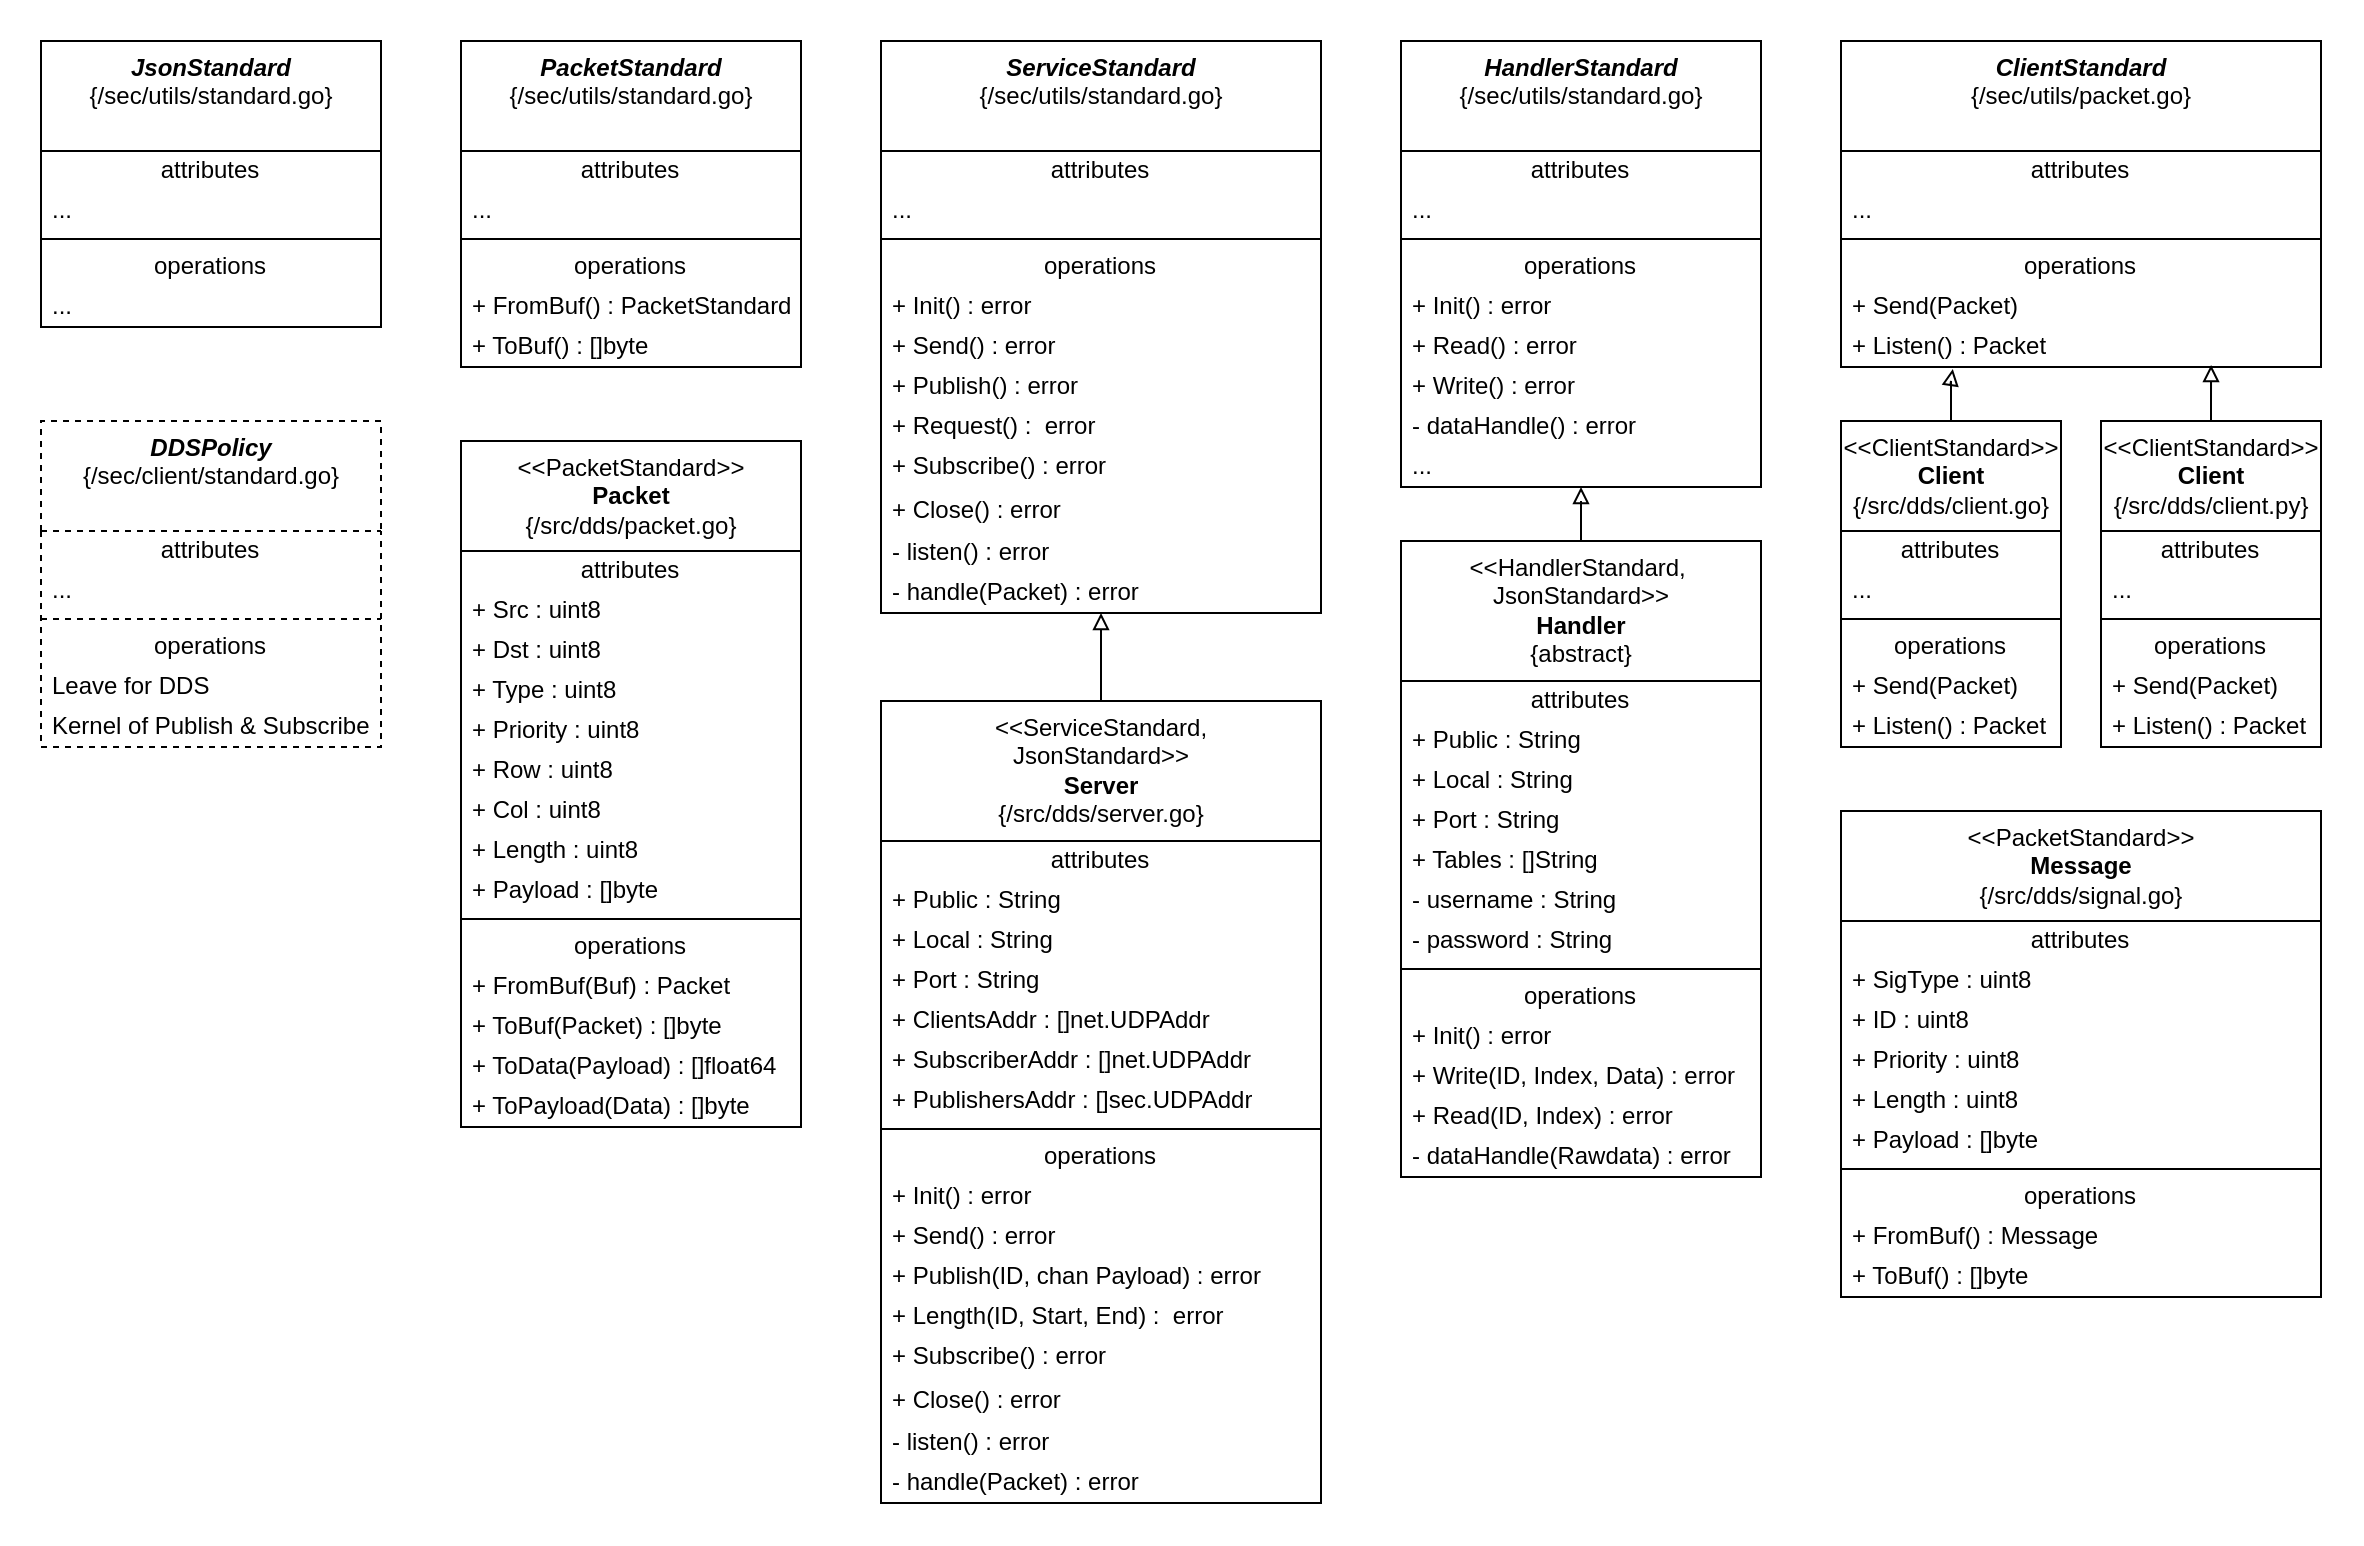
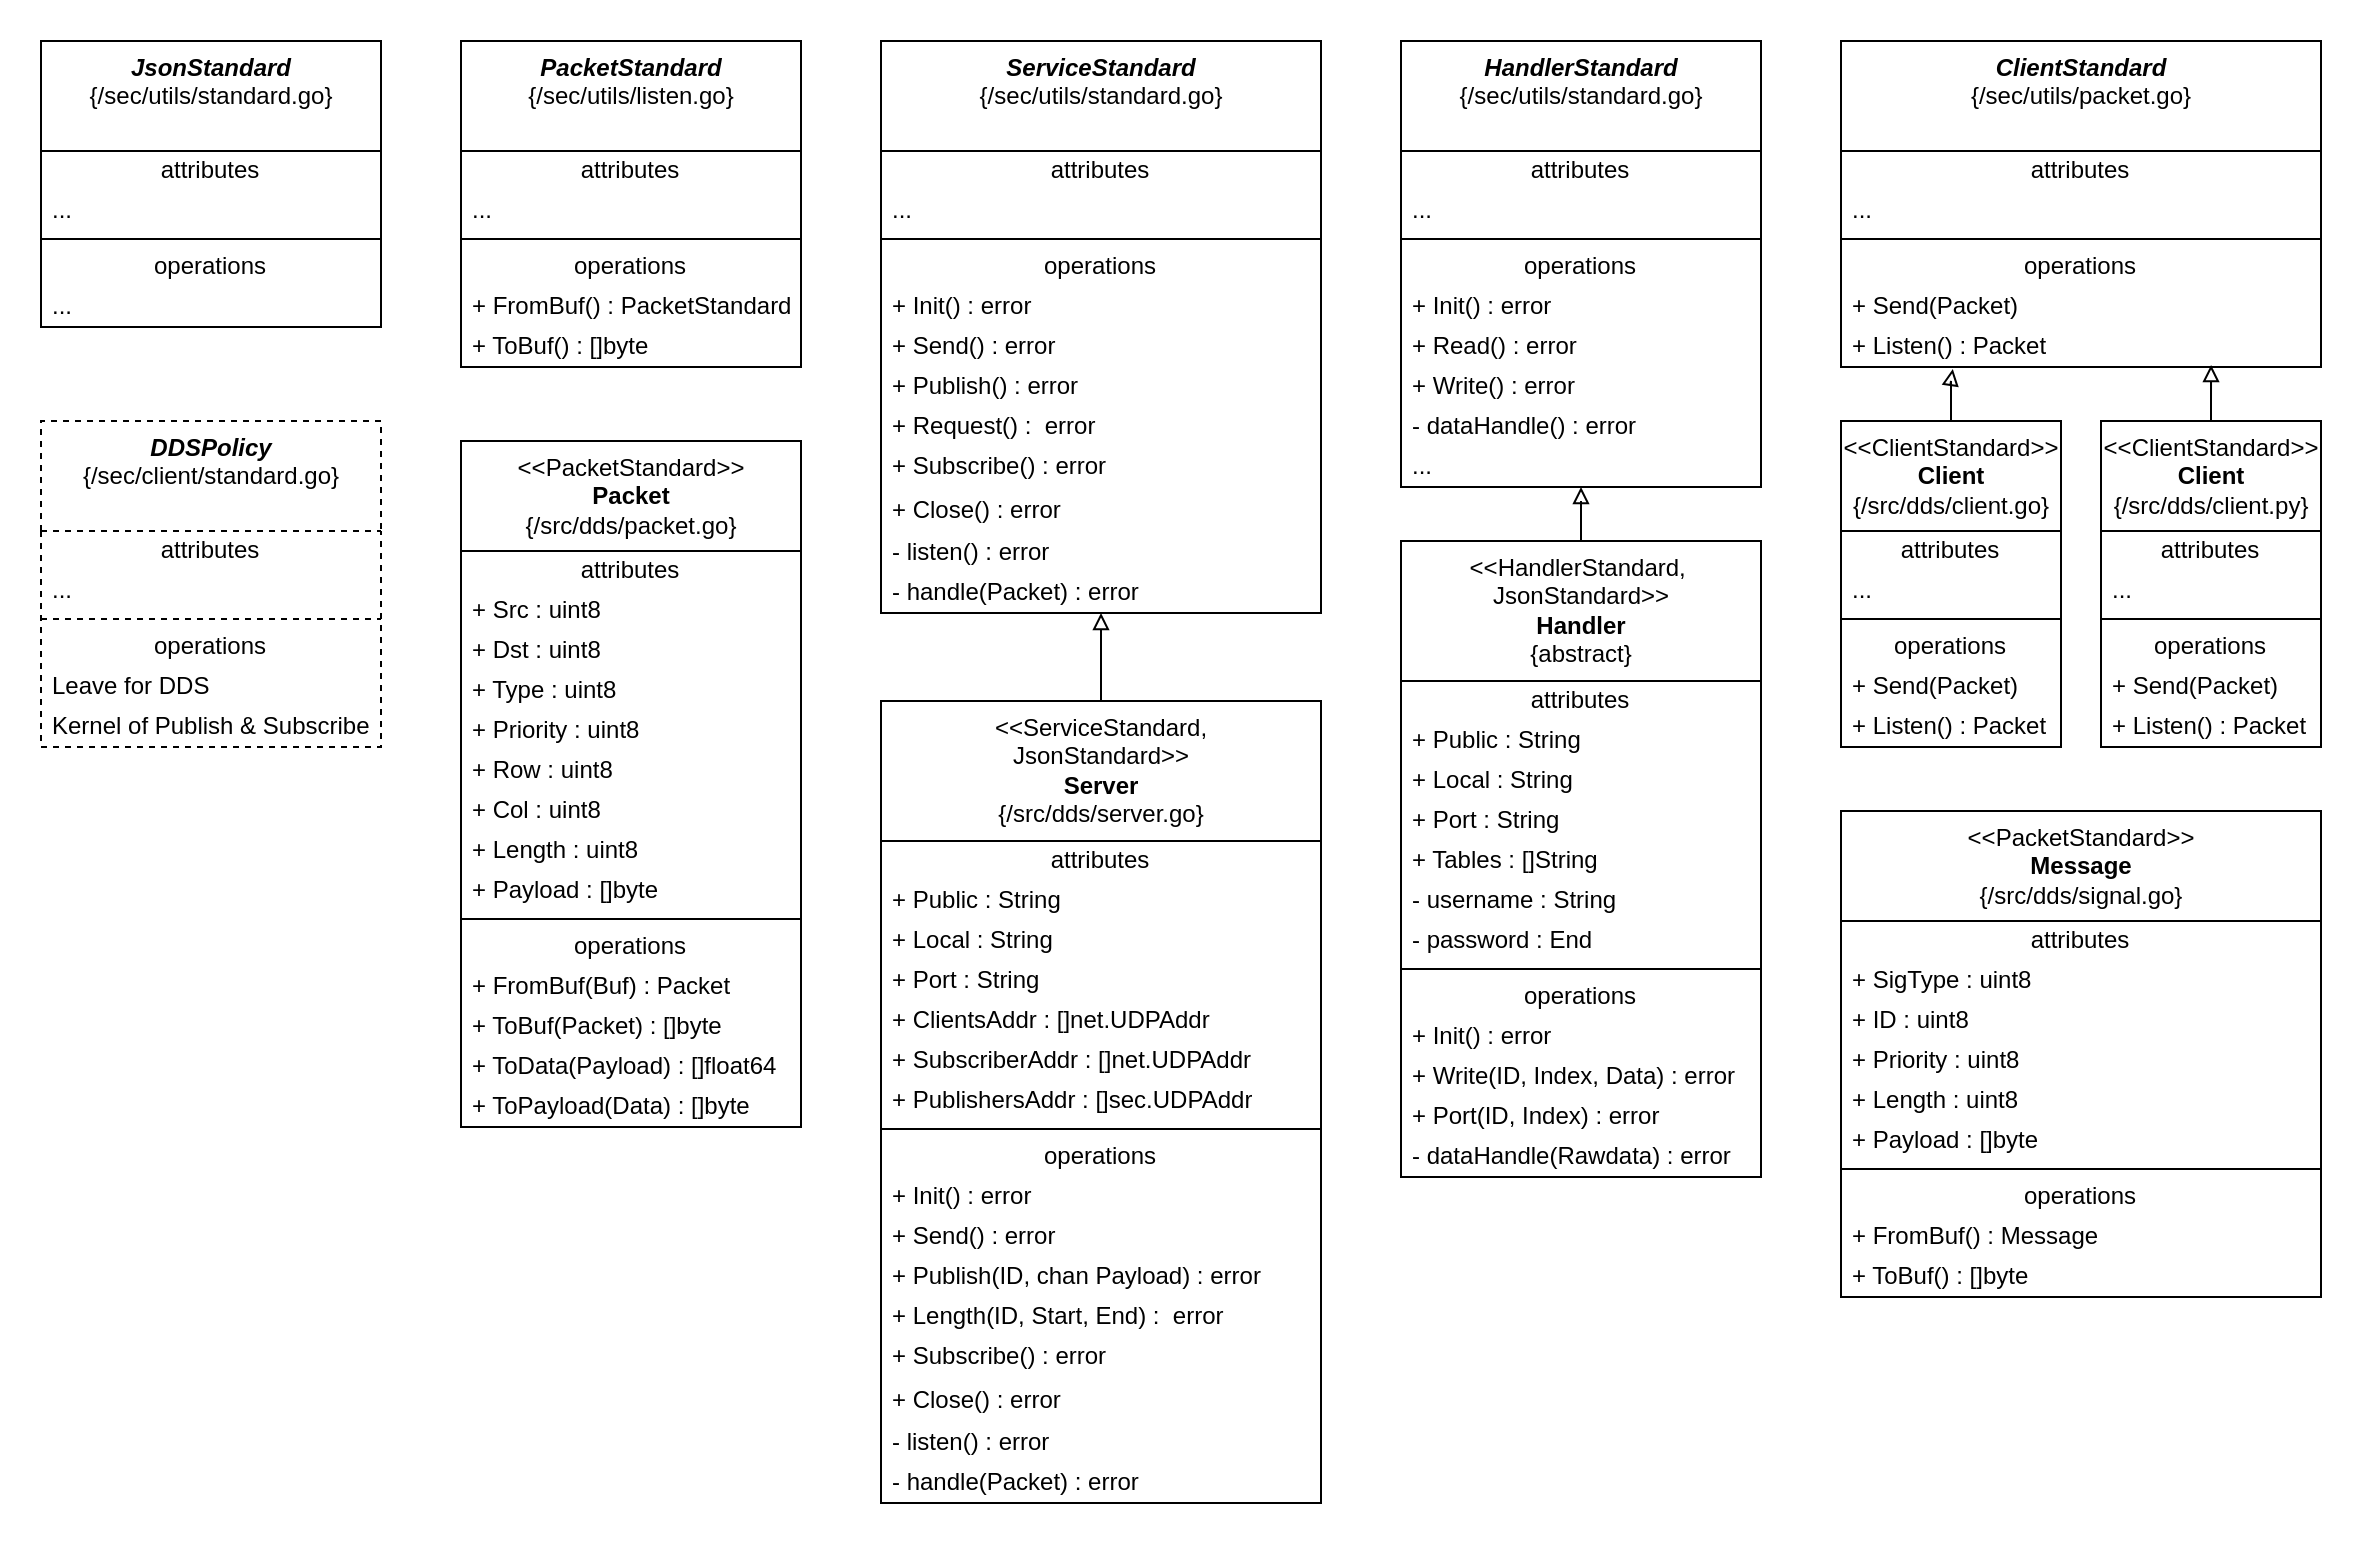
node "PacketStandard {/sec/utils/standard.go}": label "PacketStandard {/sec/utils/standard.go}" -> "PacketStandard {/sec/utils/listen.go}"
node "- password : String": label "- password : String" -> "- password : End"
node "+ Read(ID, Index) : error": label "+ Read(ID, Index) : error" -> "+ Port(ID, Index) : error"
